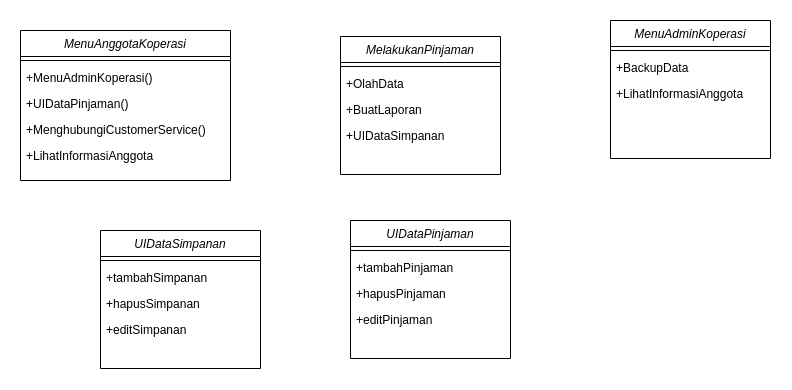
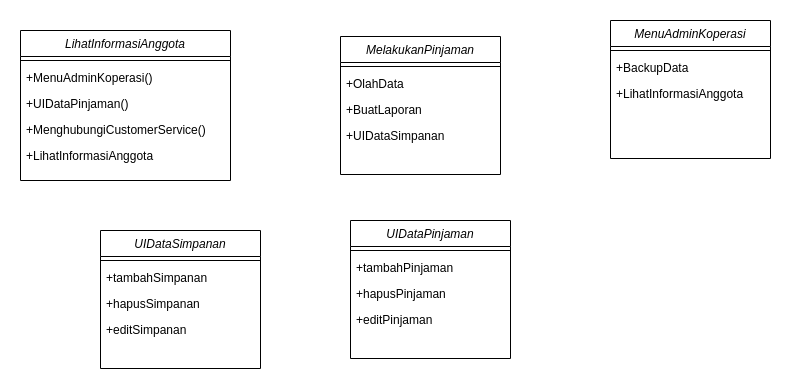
node "MenuAnggotaKoperasi": label "MenuAnggotaKoperasi" -> "LihatInformasiAnggota"
